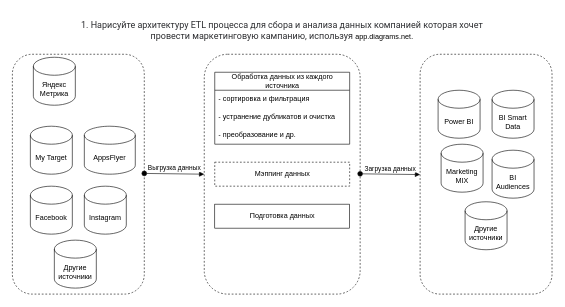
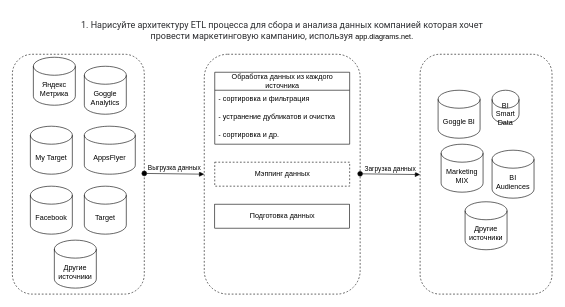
node "Goggle Analytics": added
node "BI Smart Data": size 42x48 -> 27x33
node "Power BI": label "Power BI" -> "Goggle BI"
node "- преобразование и др.": label "- преобразование и др." -> "- сортировка и др."
node "Instagram": label "Instagram" -> "Target"
